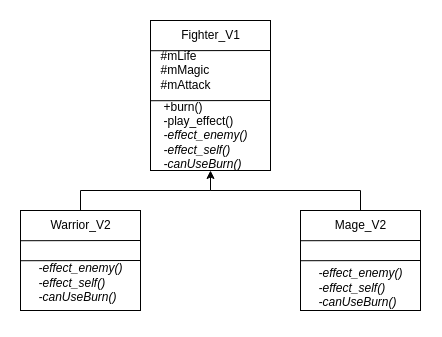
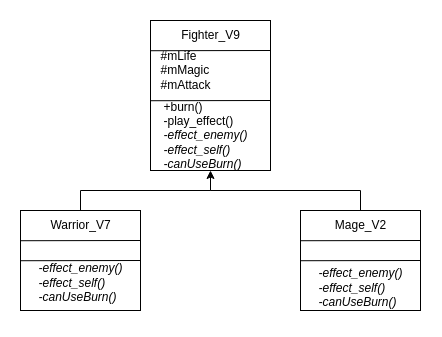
node "Fighter_V1": label "Fighter_V1" -> "Fighter_V9"
node "Warrior_V2": label "Warrior_V2" -> "Warrior_V7"
